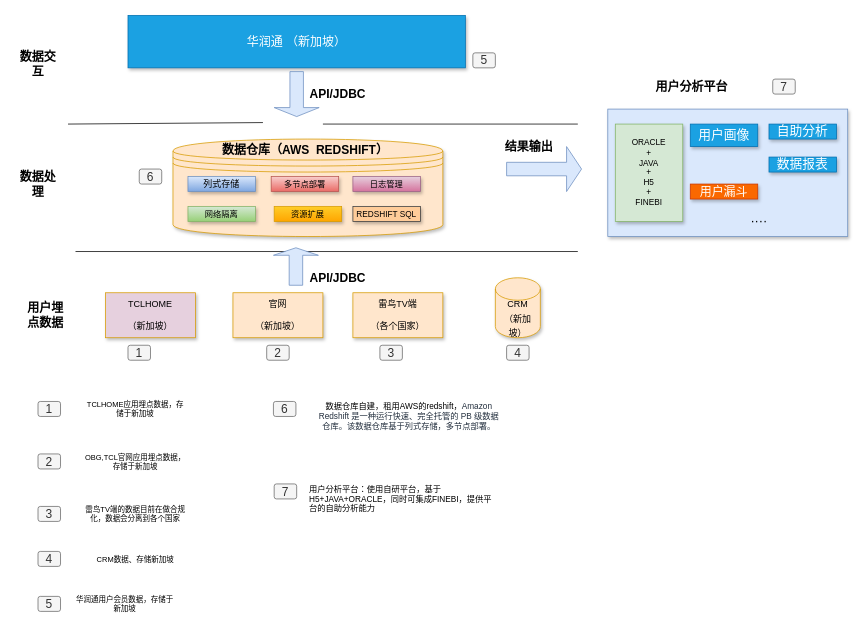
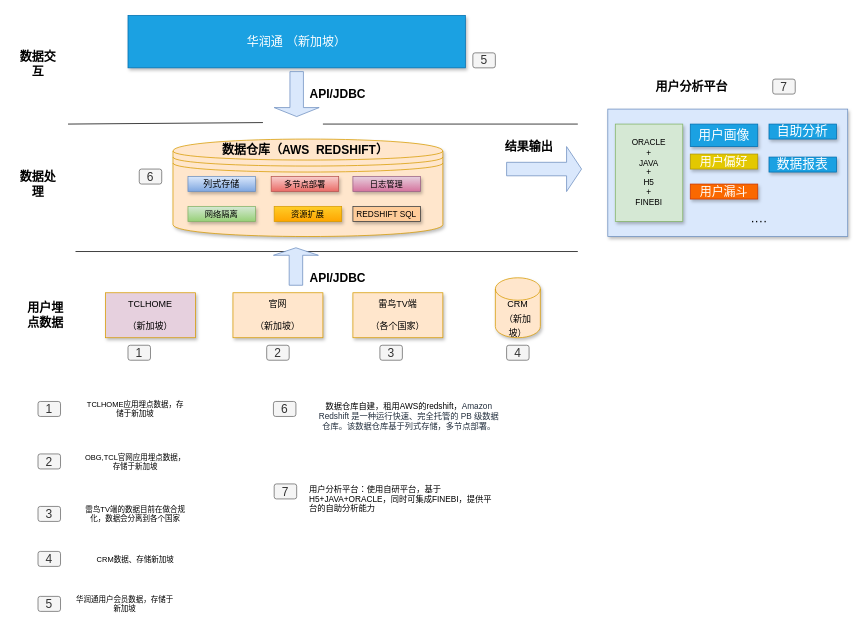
node "用户偏好": added
